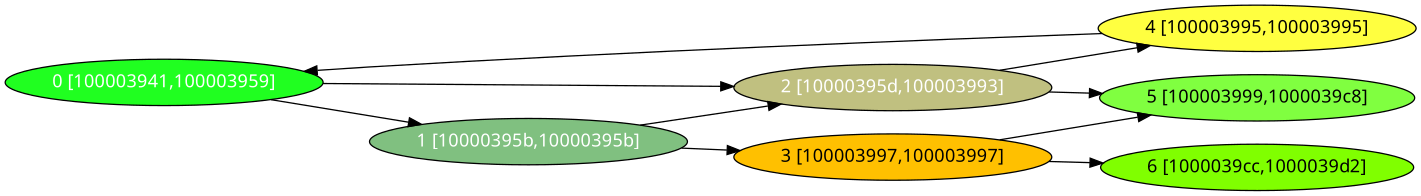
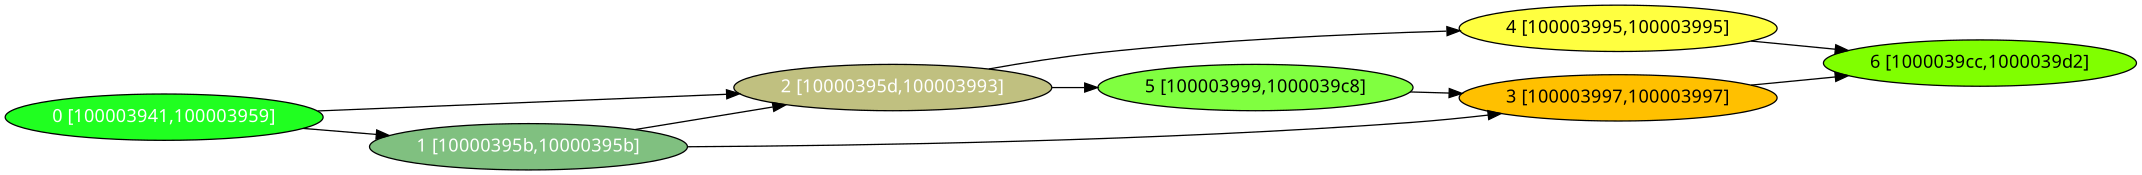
edge "4 [100003995,100003995]" -> "0 [100003941,100003959]": now "4 [100003995,100003995]" -> "6 [1000039cc,1000039d2]"
edge "3 [100003997,100003997]" -> "5 [100003999,1000039c8]": reversed
